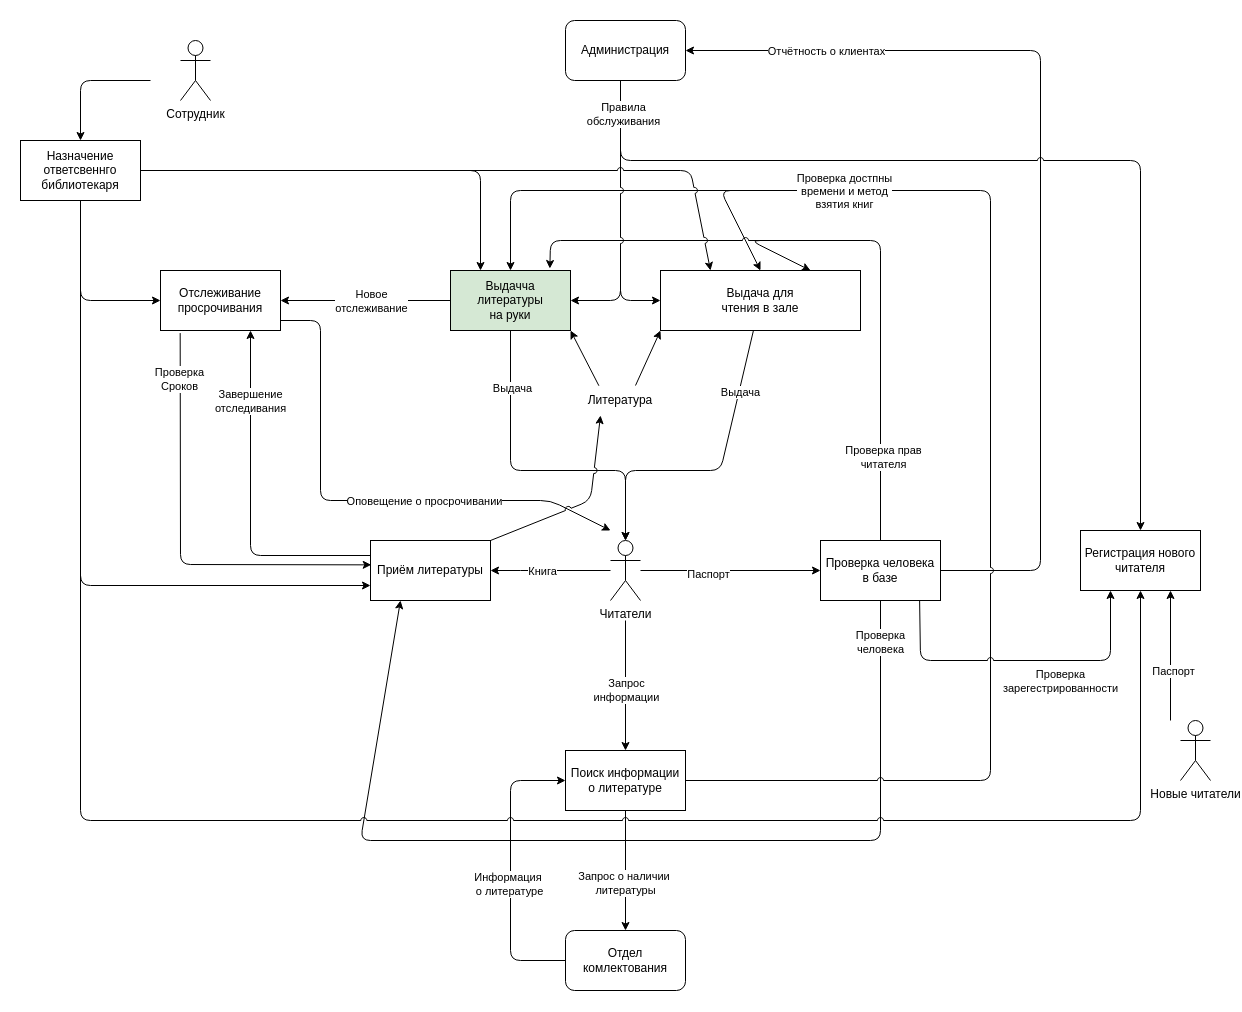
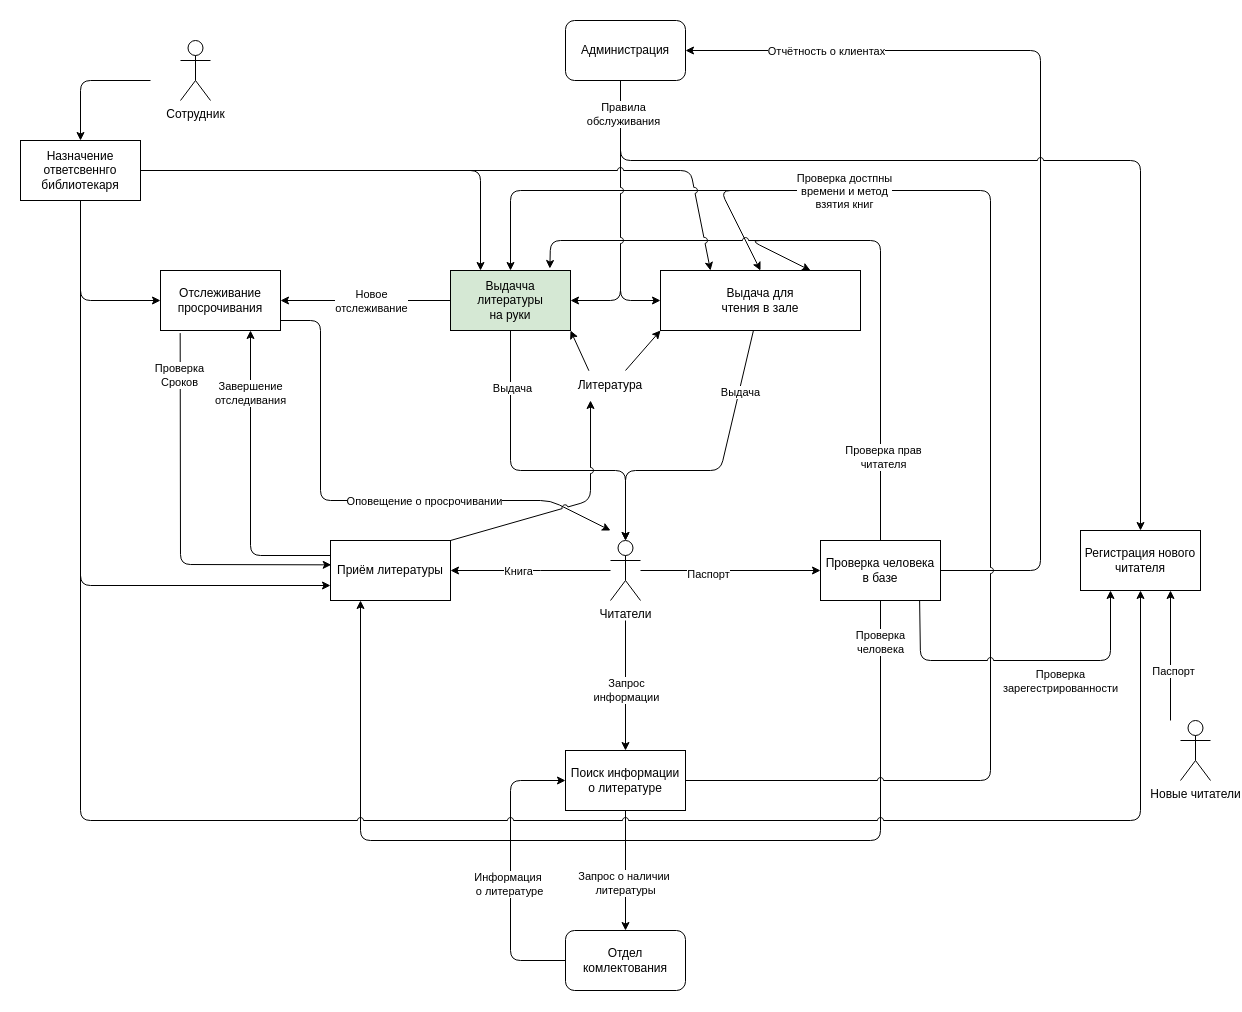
node "Литература": moved (621, 401) -> (611, 386)
node "Приём литературы": moved (431, 571) -> (391, 571)
